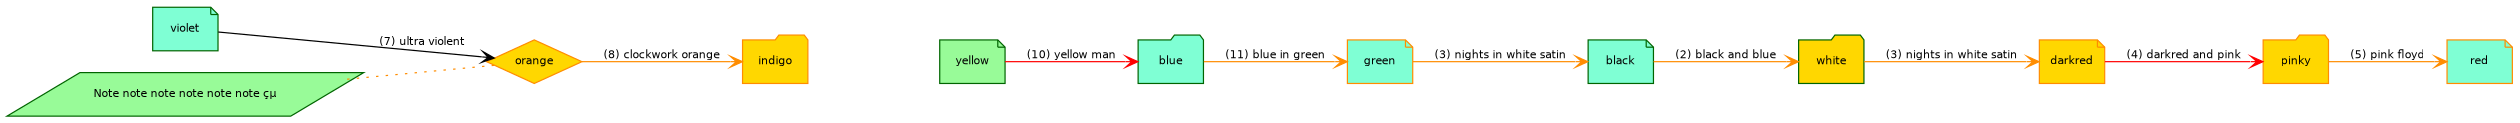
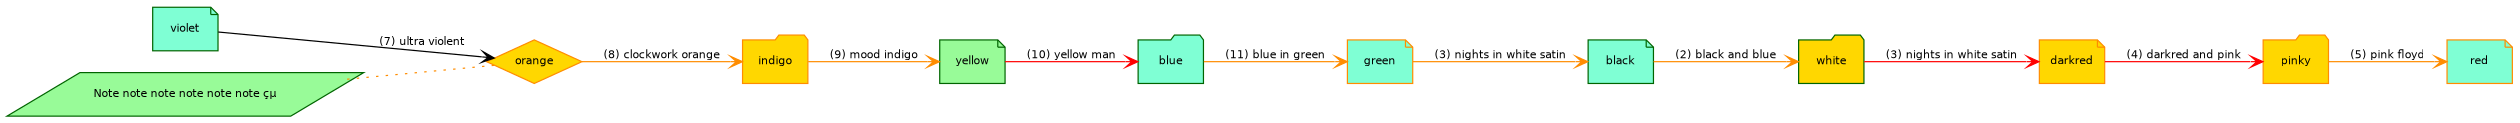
edge "indigo" -- "yellow": added, label "(9) mood indigo"
edge "white" -- "darkred": color darkorange -> red
